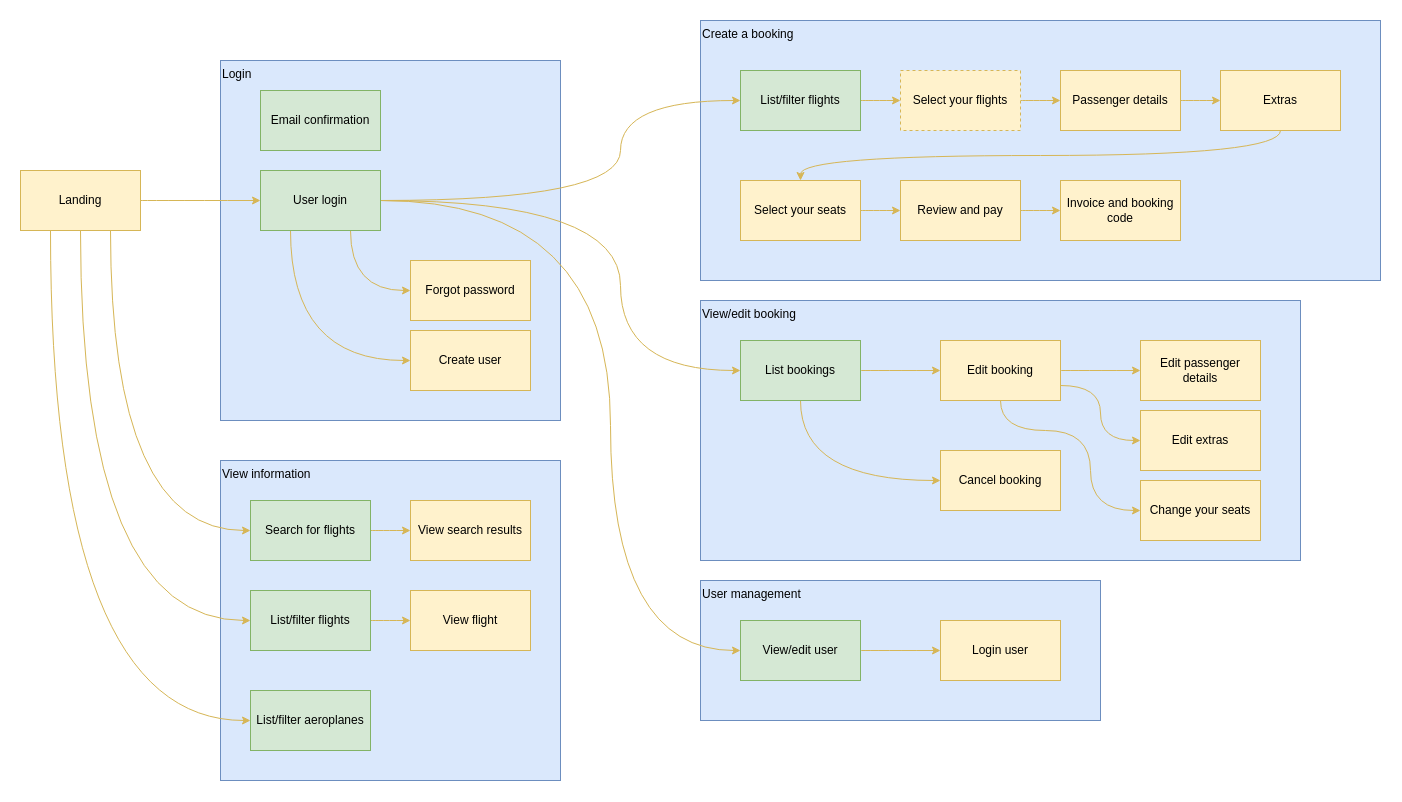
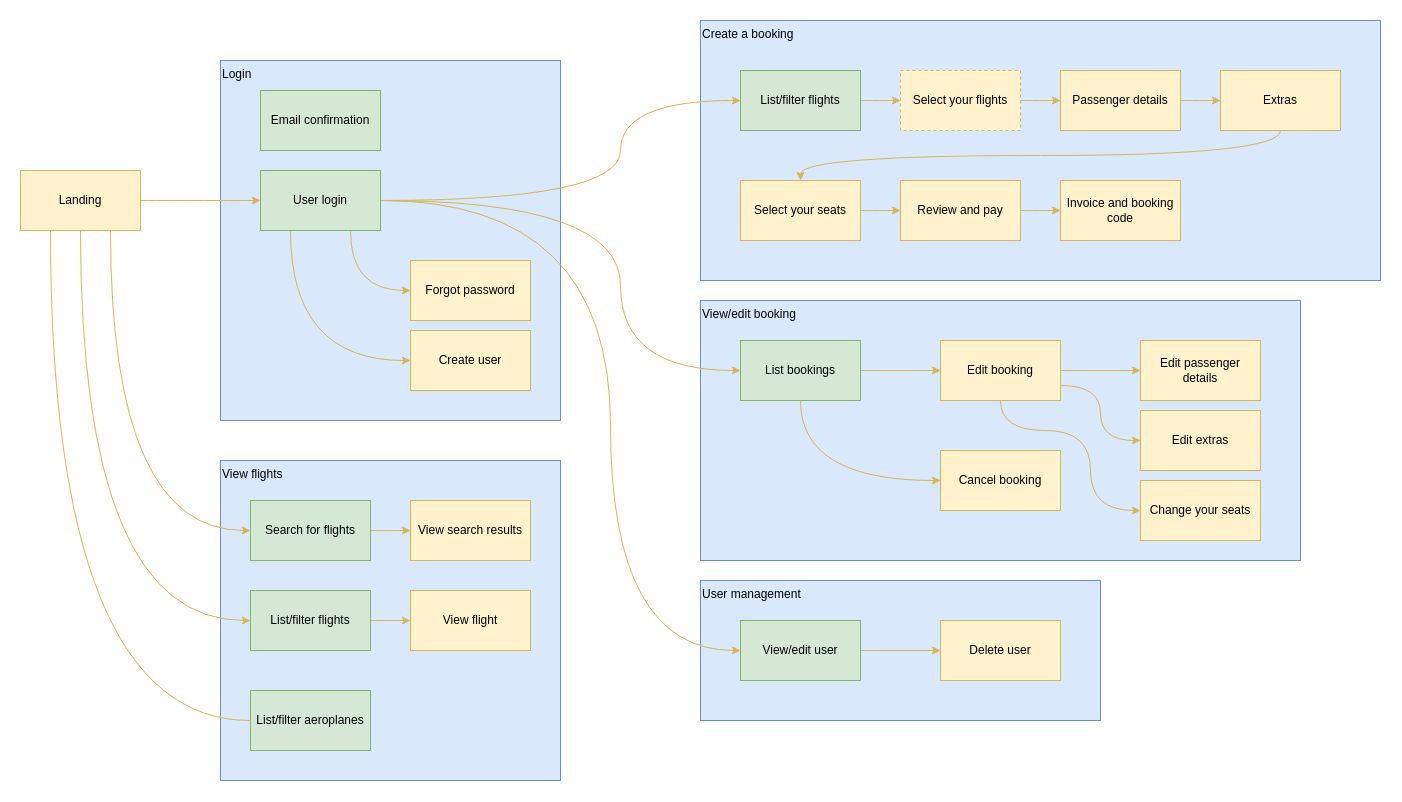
node "View information": label "View information" -> "View flights"
edge "Landing" -> "List/filter aeroplanes": arrowhead classic -> none
node "Login user": label "Login user" -> "Delete user"
